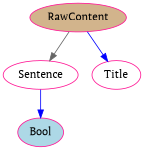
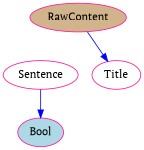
edge "RawContent" -> "Sentence": removed
